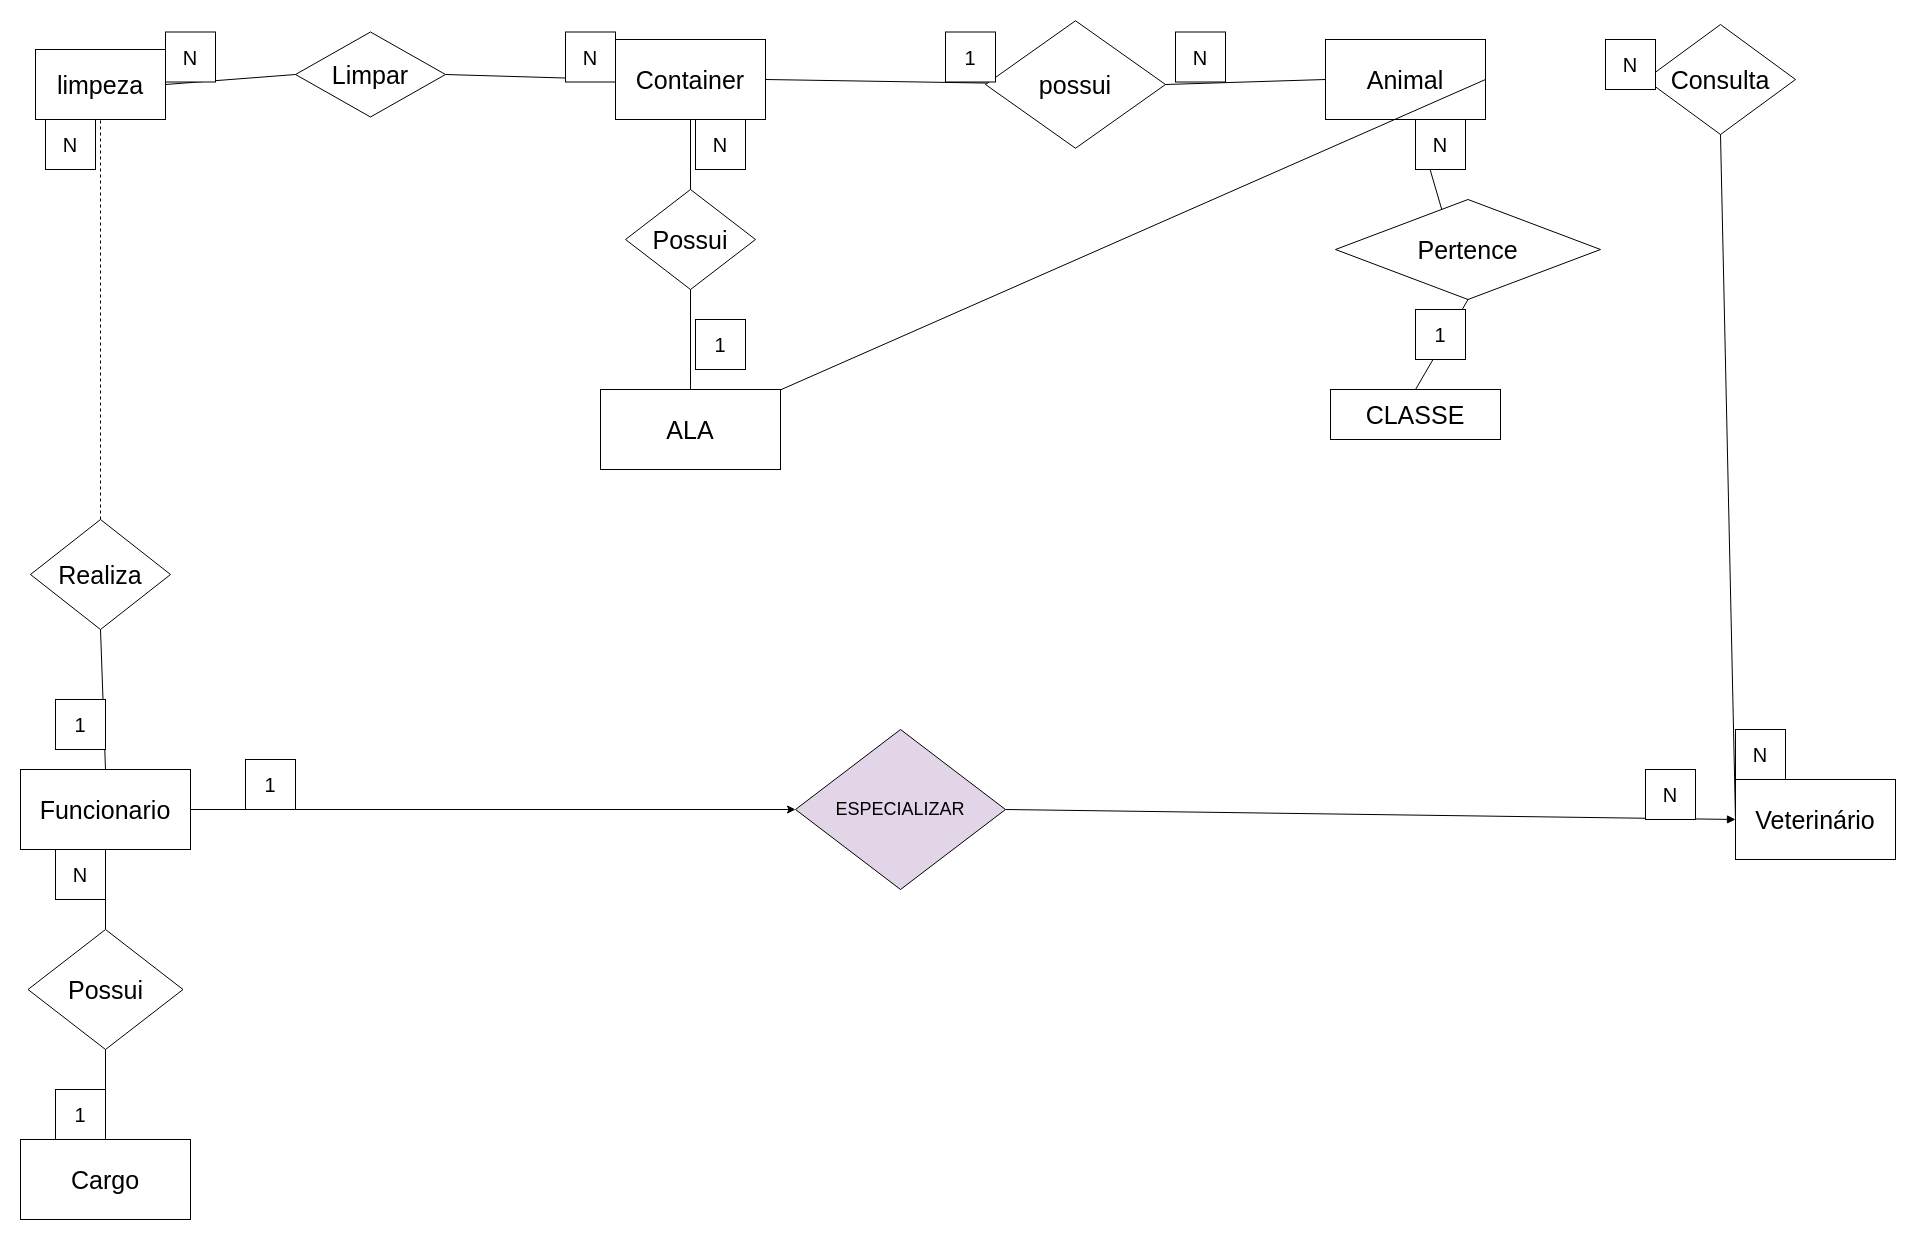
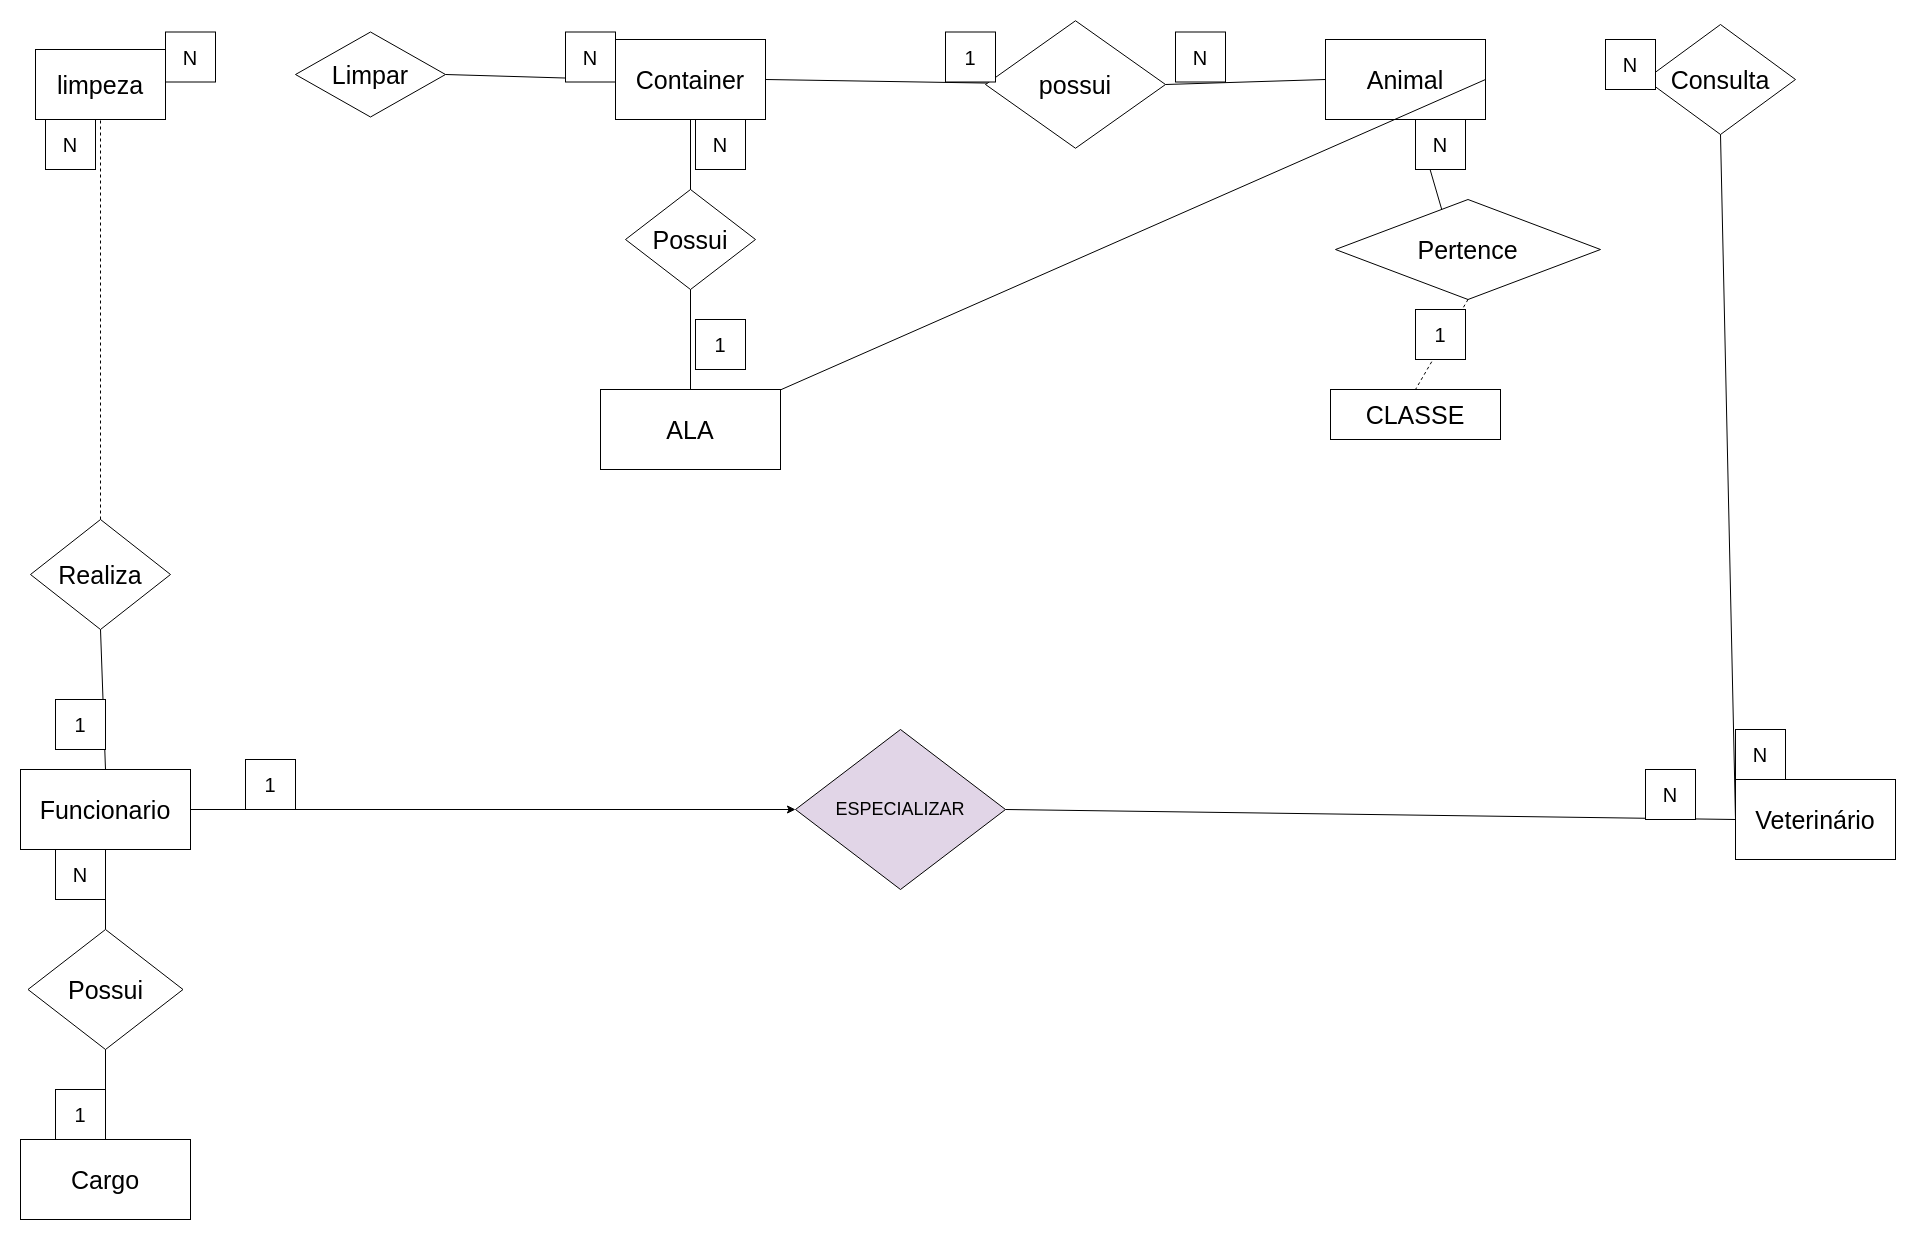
edge "Limpar" -- "limpeza": removed
edge "Pertence" -- "CLASSE": style solid -> dashed
edge "ESPECIALIZAR" -> "Veterinário": arrowhead block -> none
